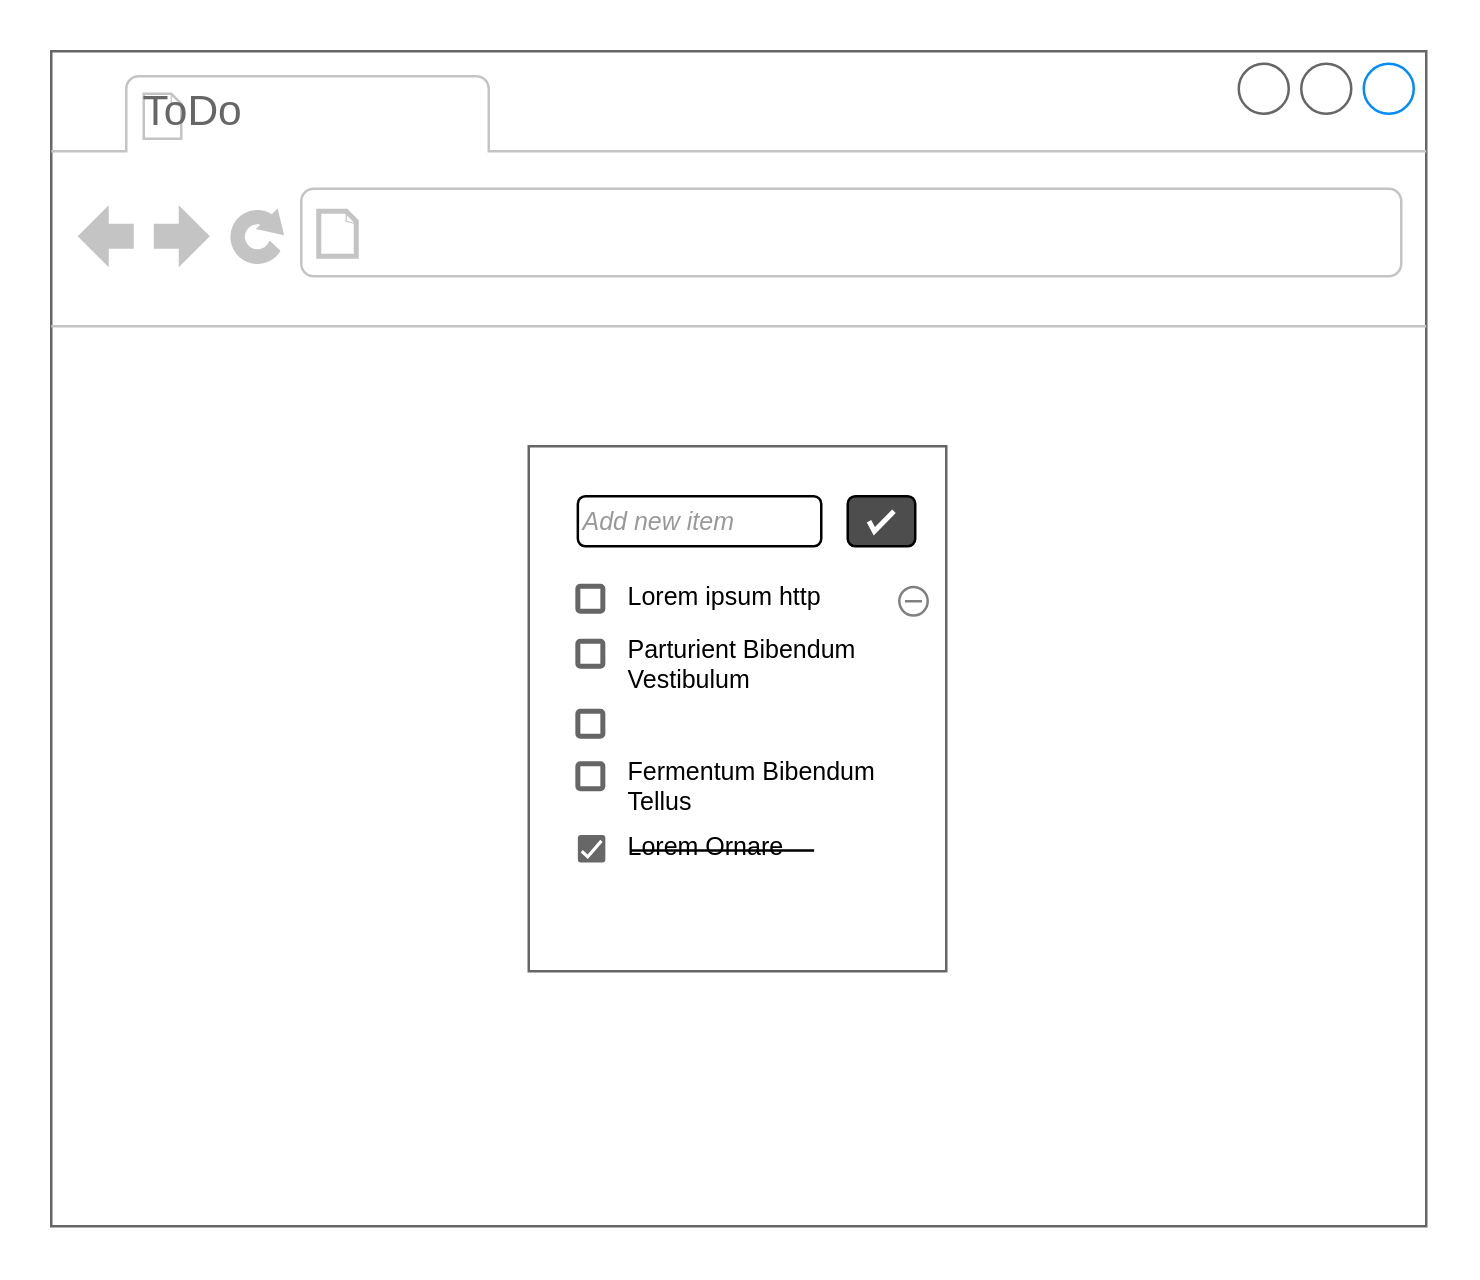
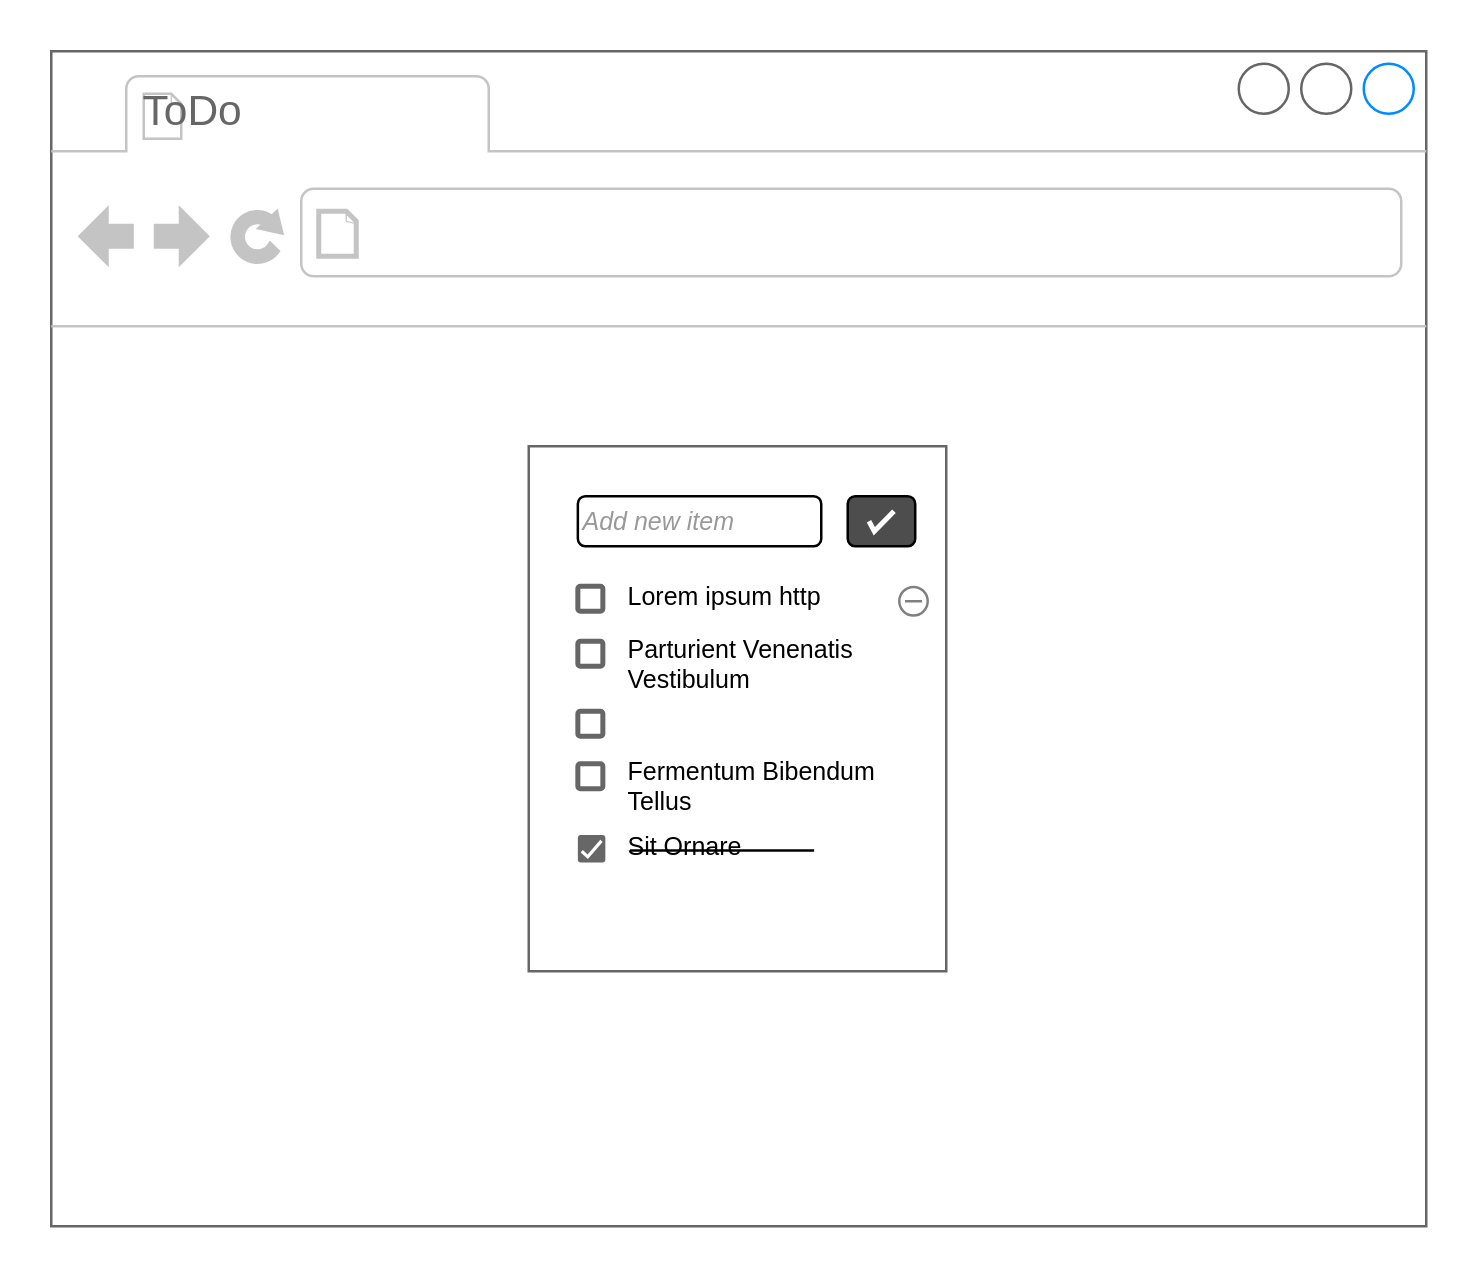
node "Parturient Bibendum Vestibulum": label "Parturient Bibendum Vestibulum" -> "Parturient Venenatis Vestibulum"
node "Lorem Ornare": label "Lorem Ornare" -> "Sit Ornare"
